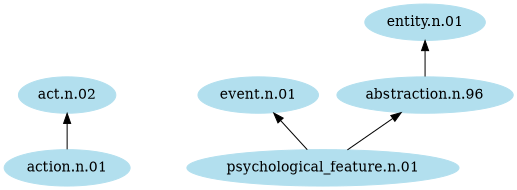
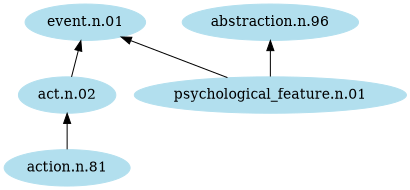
node "entity.n.01": removed
edge "act.n.02" -> "event.n.01": added
node "action.n.01": label "action.n.01" -> "action.n.81"
